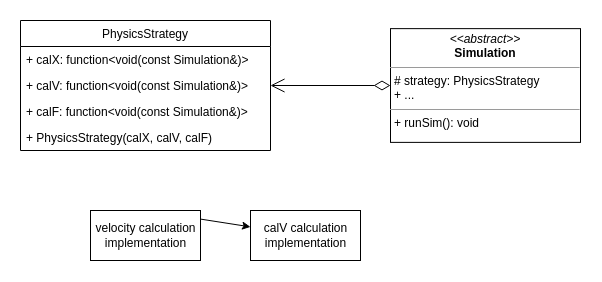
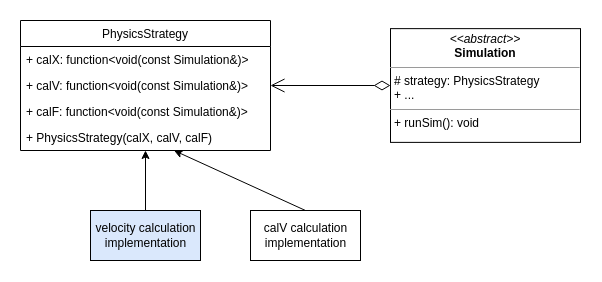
edge "calV calculationimplementation" -> "+ PhysicsStrategy(calX, calV, calF)": added
edge "velocity calculationimplementation" -> "calV calculationimplementation": now "velocity calculationimplementation" -> "+ PhysicsStrategy(calX, calV, calF)"
node "velocity calculationimplementation": fillcolor #ffffff -> #dae8fc
